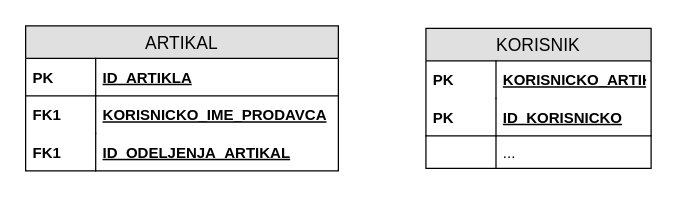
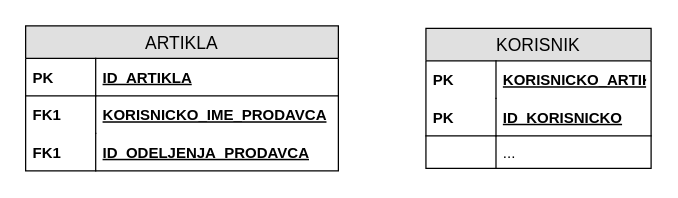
node "ARTIKAL": label "ARTIKAL" -> "ARTIKLA"
node "ID_ODELJENJA_ARTIKAL": label "ID_ODELJENJA_ARTIKAL" -> "ID_ODELJENJA_PRODAVCA"
